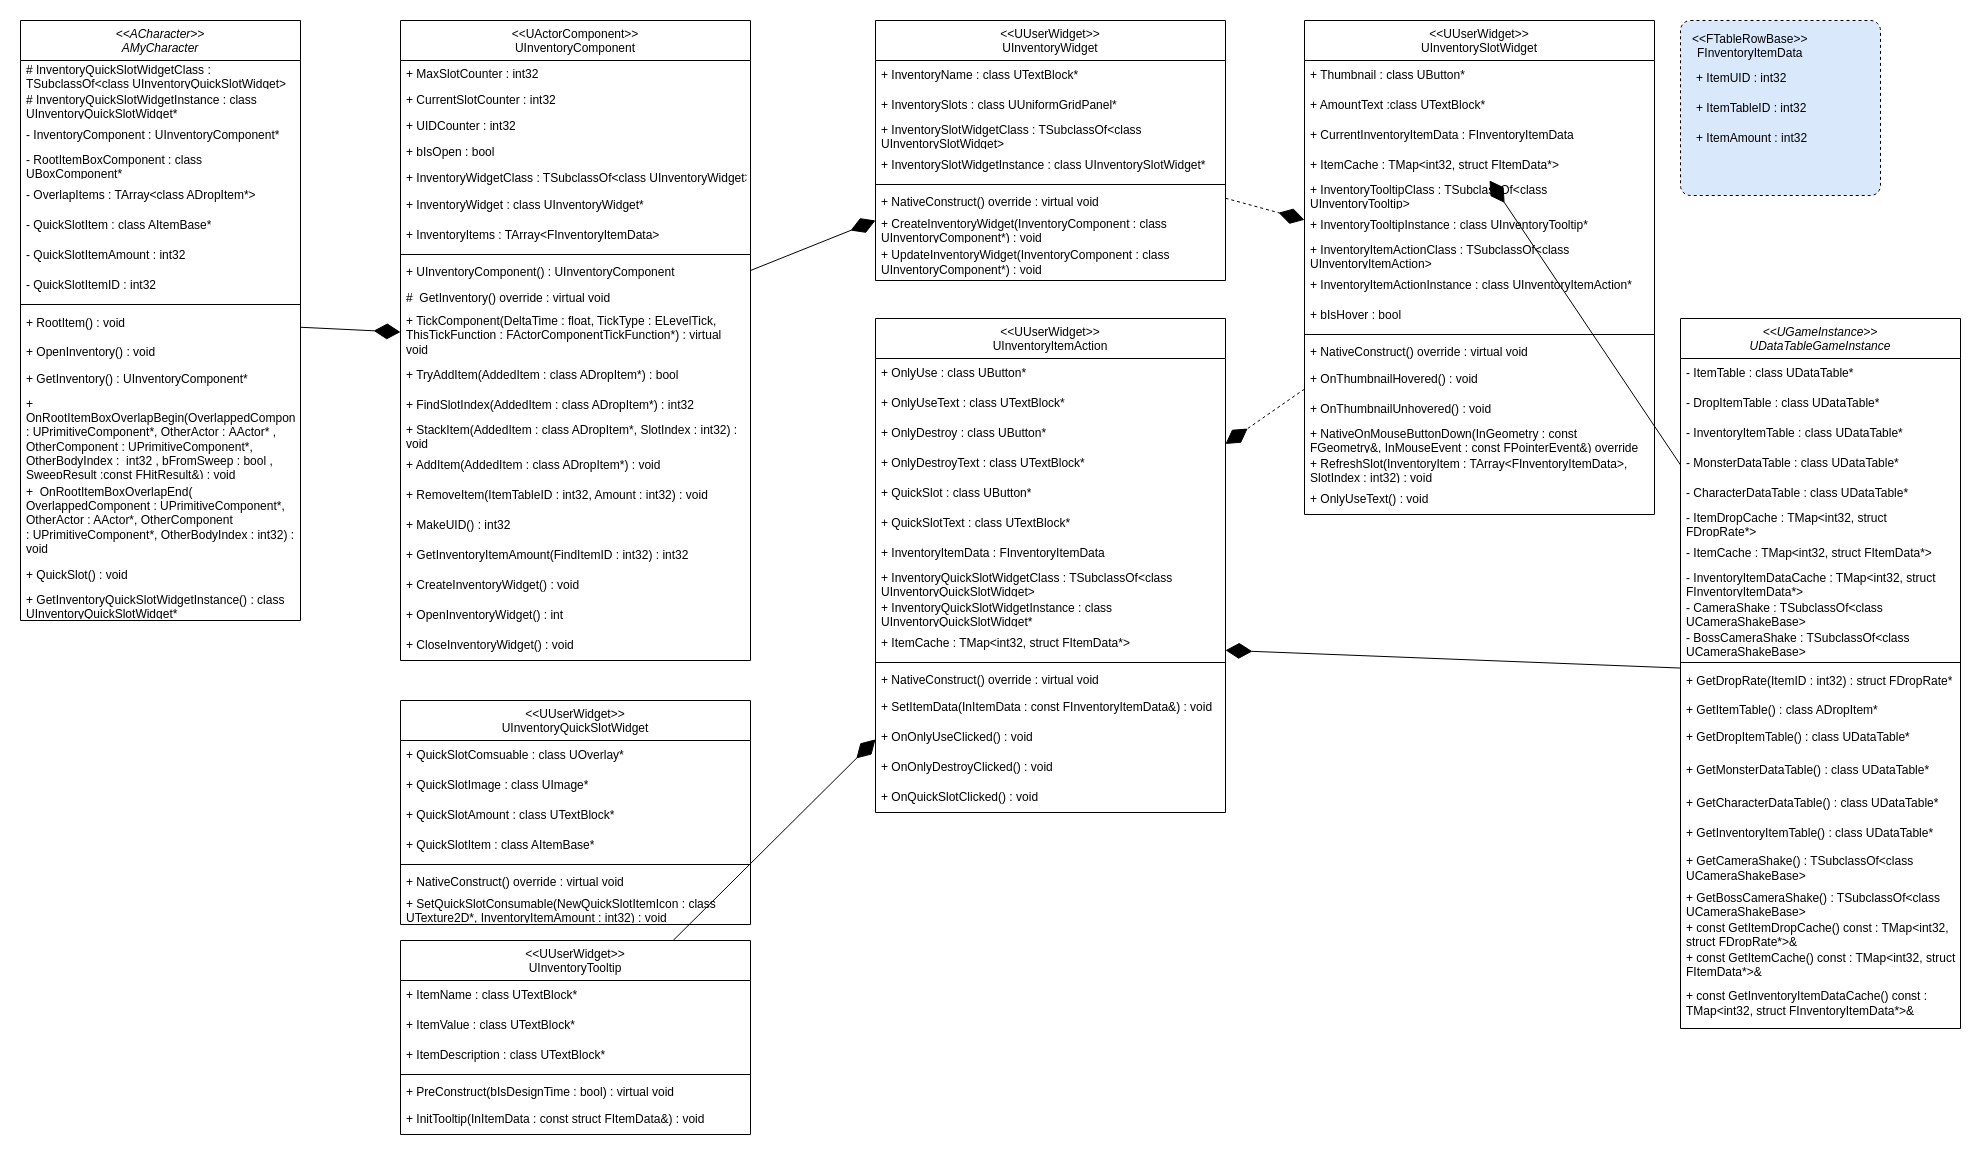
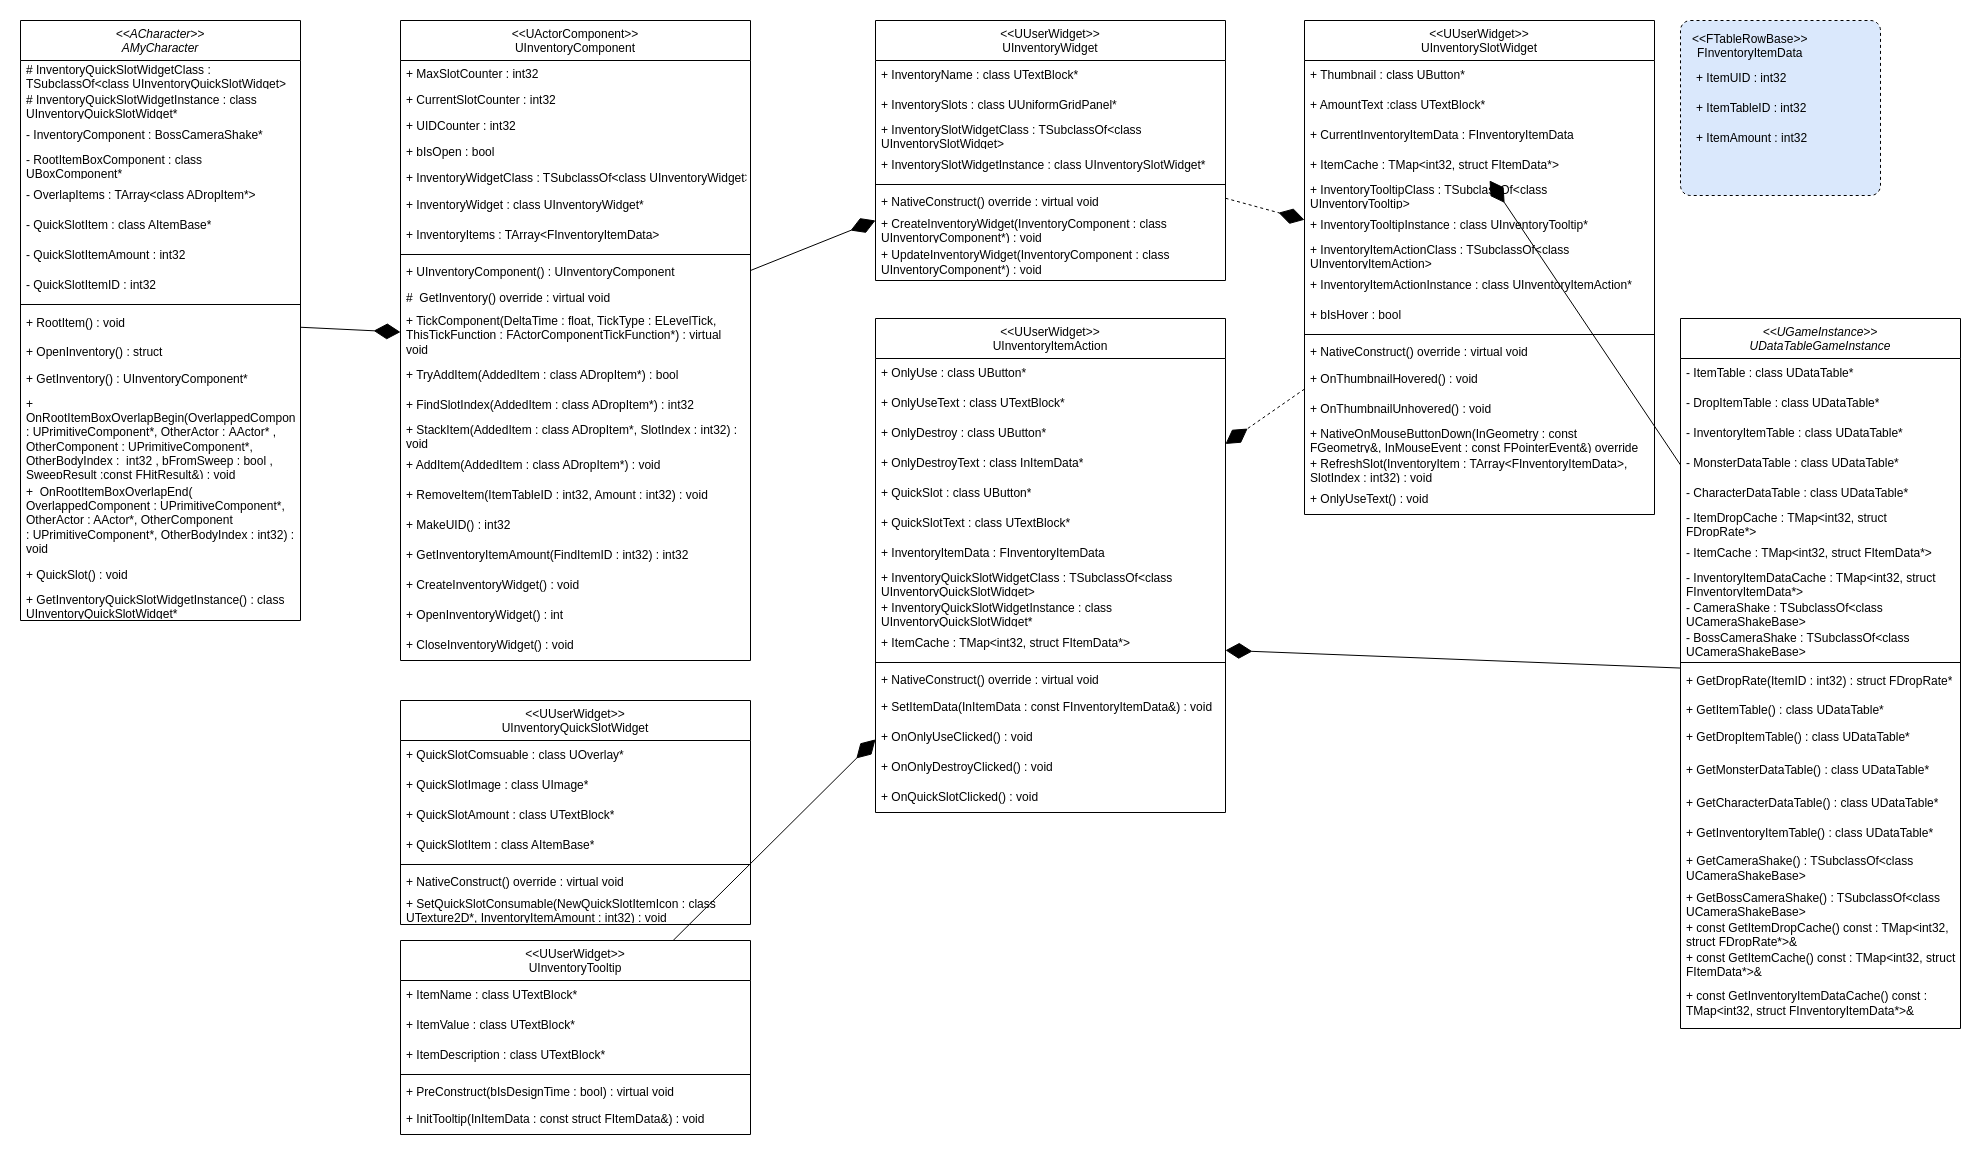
node "- InventoryComponent : UInventoryComponent*": label "- InventoryComponent : UInventoryComponent*" -> "- InventoryComponent : BossCameraShake*"
node "+ OpenInventory() : void": label "+ OpenInventory() : void" -> "+ OpenInventory() : struct"
node "+ OnlyDestroyText : class UTextBlock*": label "+ OnlyDestroyText : class UTextBlock*" -> "+ OnlyDestroyText : class InItemData*"
node "+ GetItemTable() : class ADropItem*": label "+ GetItemTable() : class ADropItem*" -> "+ GetItemTable() : class UDataTable*"
